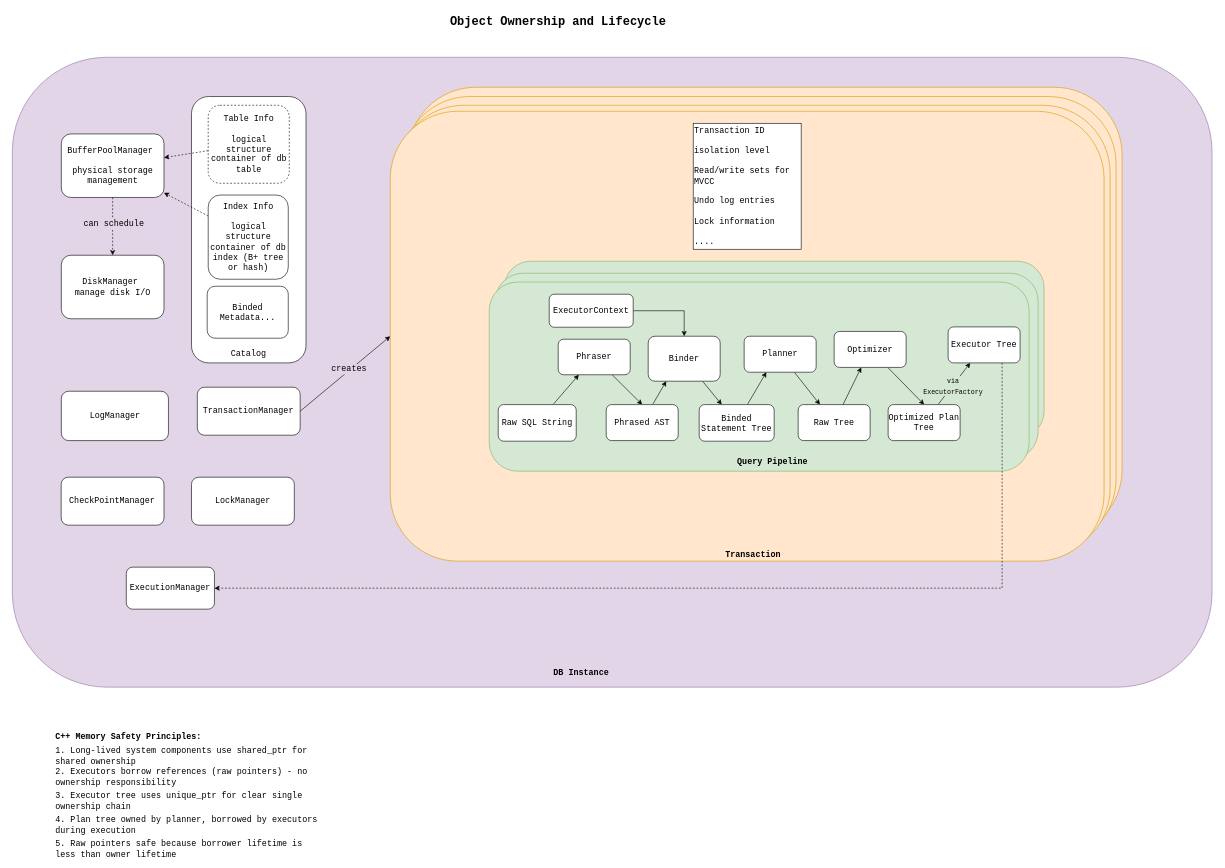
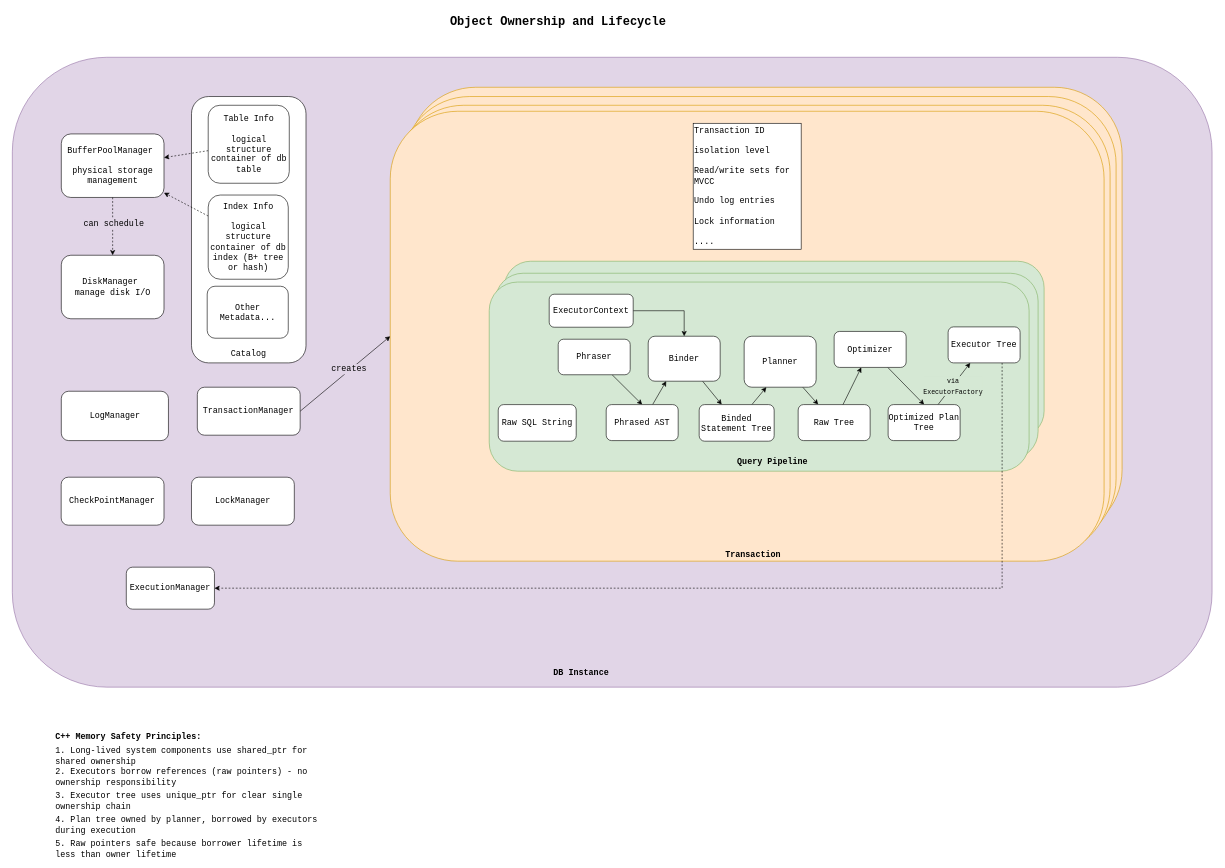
node "Table Info logical structure container of db table": style dashed -> solid
node "Binded Metadata...": label "Binded Metadata..." -> "Other Metadata..."
node "Planner": size 72x36 -> 72x51
edge "Raw SQL String" -> "Phraser": removed
